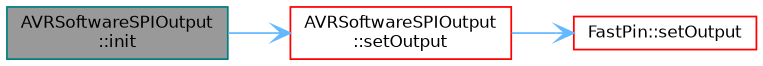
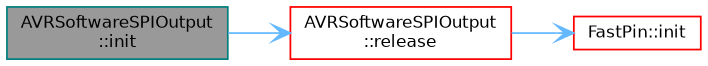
node "AVRSoftwareSPIOutput ::setOutput": label "AVRSoftwareSPIOutput ::setOutput" -> "AVRSoftwareSPIOutput ::release"
node "FastPin::setOutput": label "FastPin::setOutput" -> "FastPin::init"
